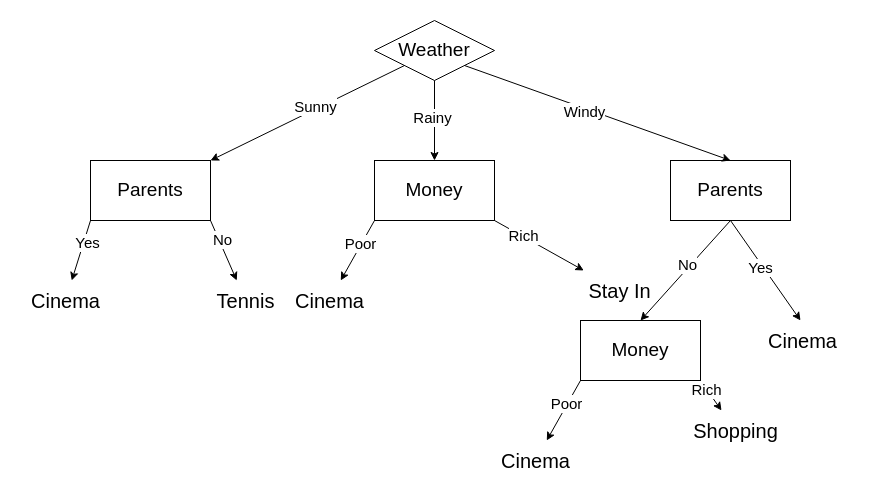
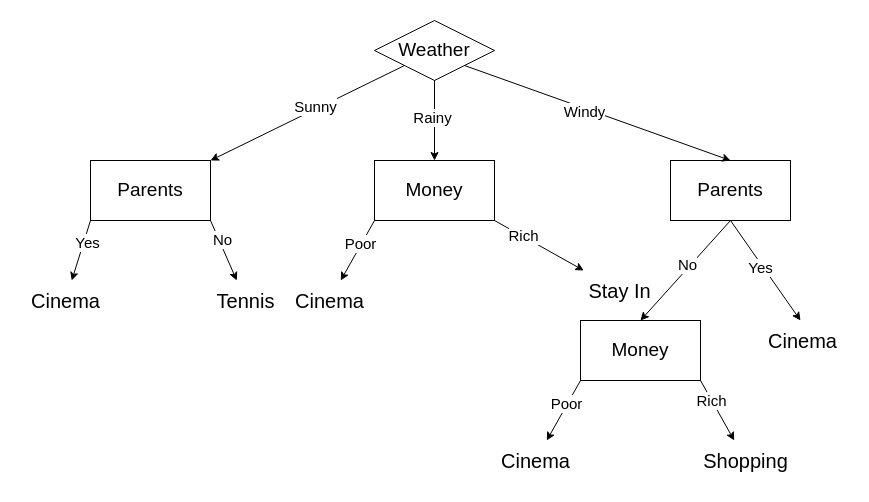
node "Shopping": moved (736, 431) -> (746, 461)
